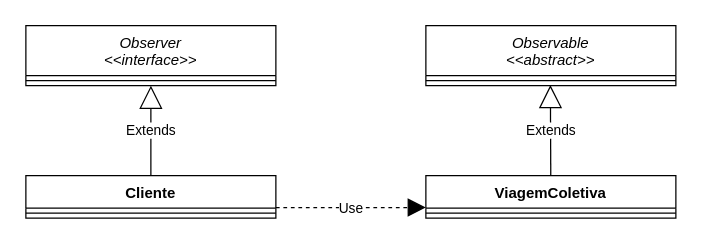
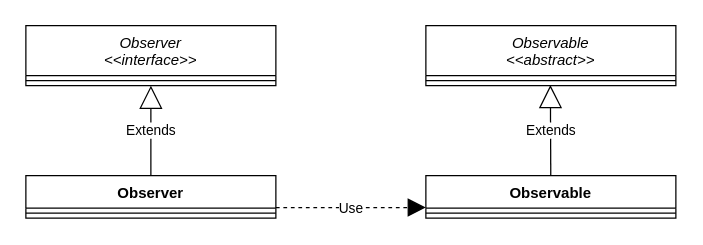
node "Cliente": label "Cliente" -> "Observer"
node "ViagemColetiva": label "ViagemColetiva" -> "Observable"
